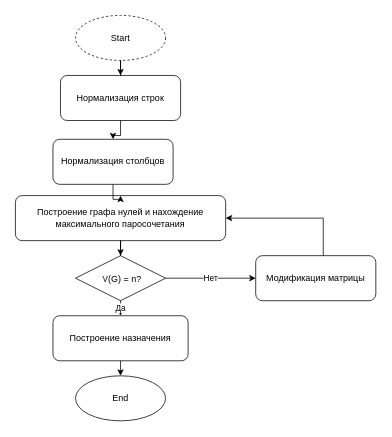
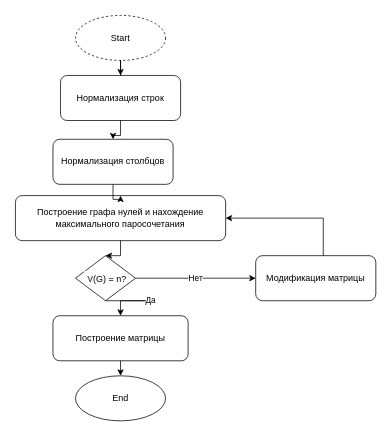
node "ν(G) = n?": size 90x45 -> 60x45
node "Построение назначения": label "Построение назначения" -> "Построение матрицы"
